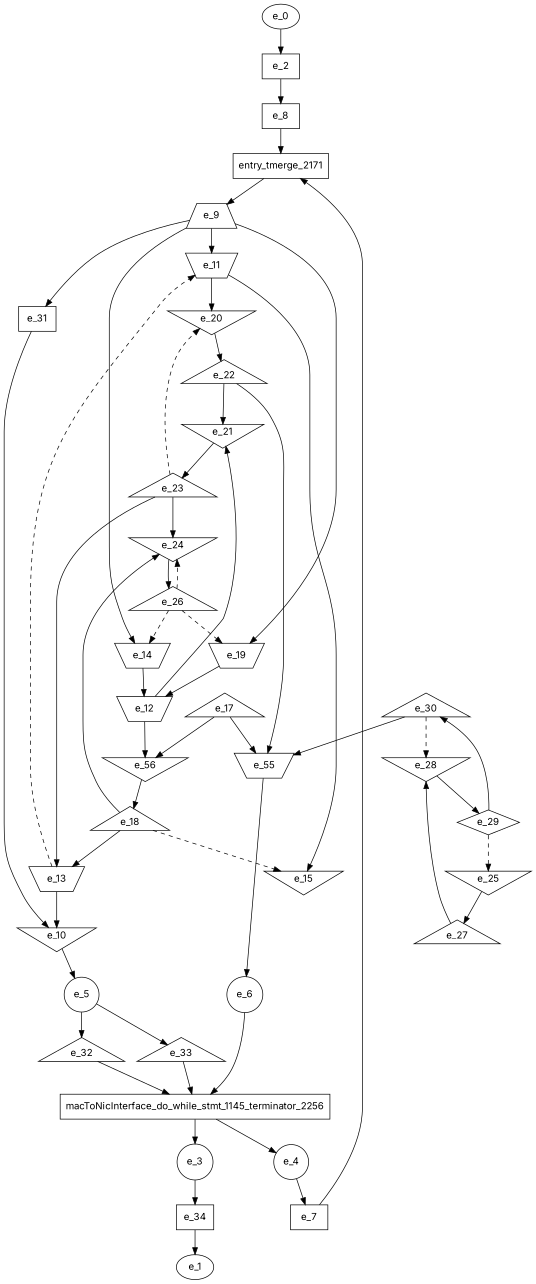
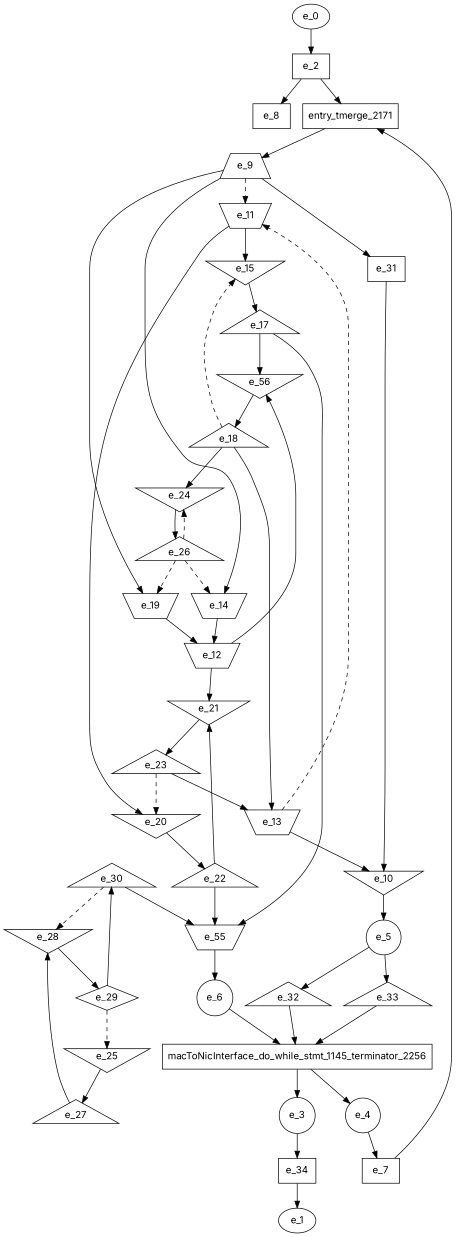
edge "e_8" -> "entry_tmerge_2171": now "e_2" -> "entry_tmerge_2171"
edge "e_9" -> "e_11": style solid -> dashed
edge "e_15" -> "e_17": added
edge "e_23" -> "e_24": removed
